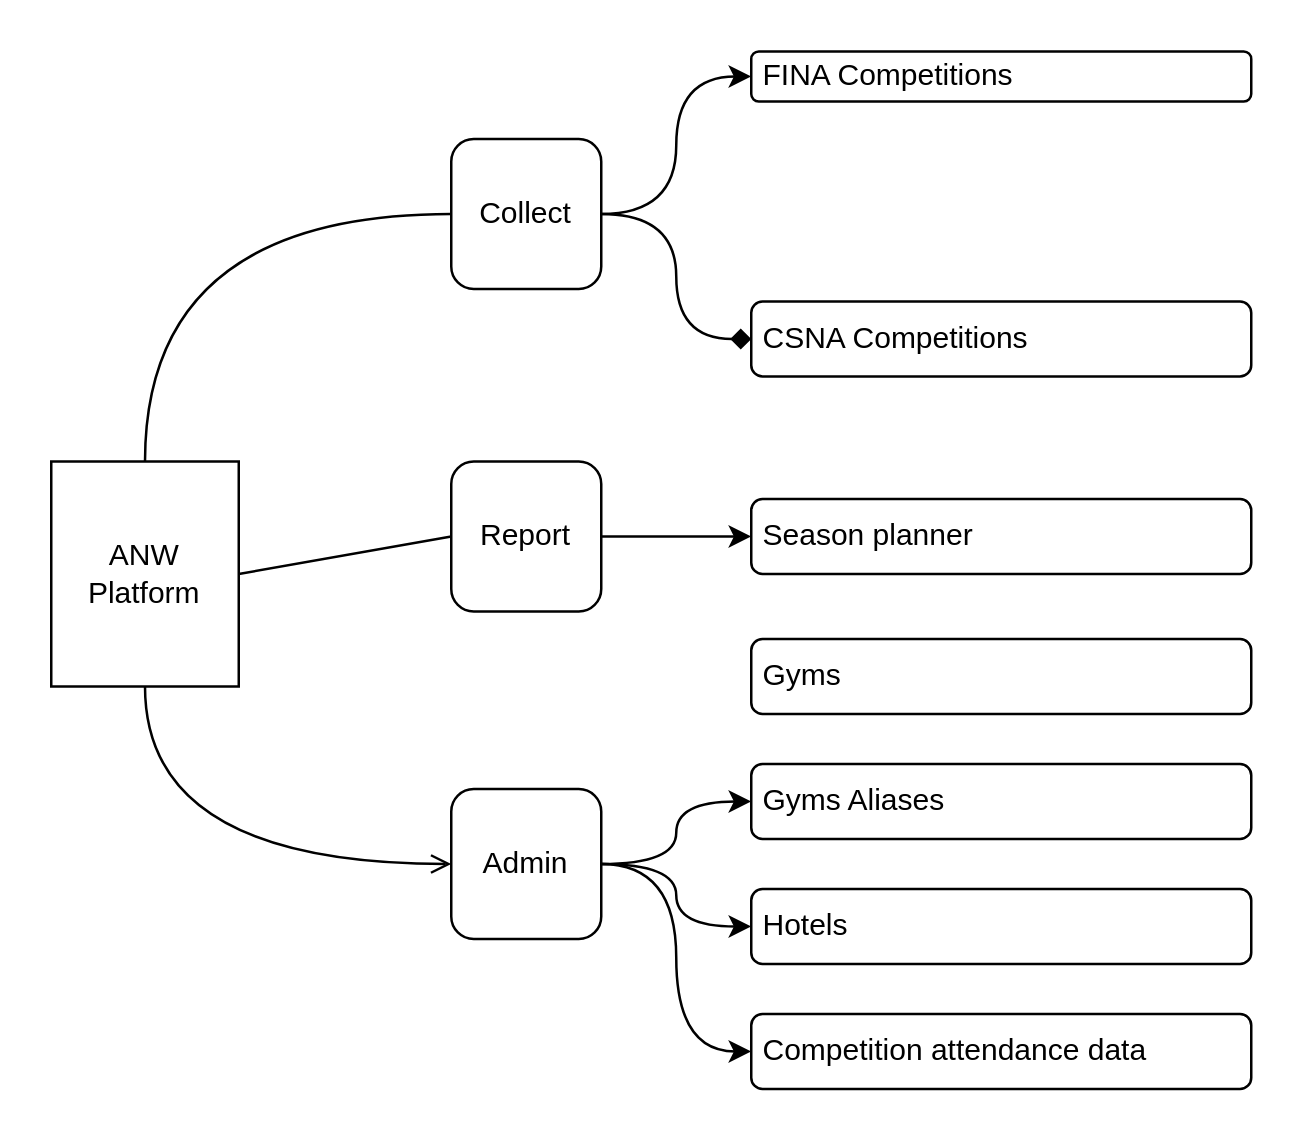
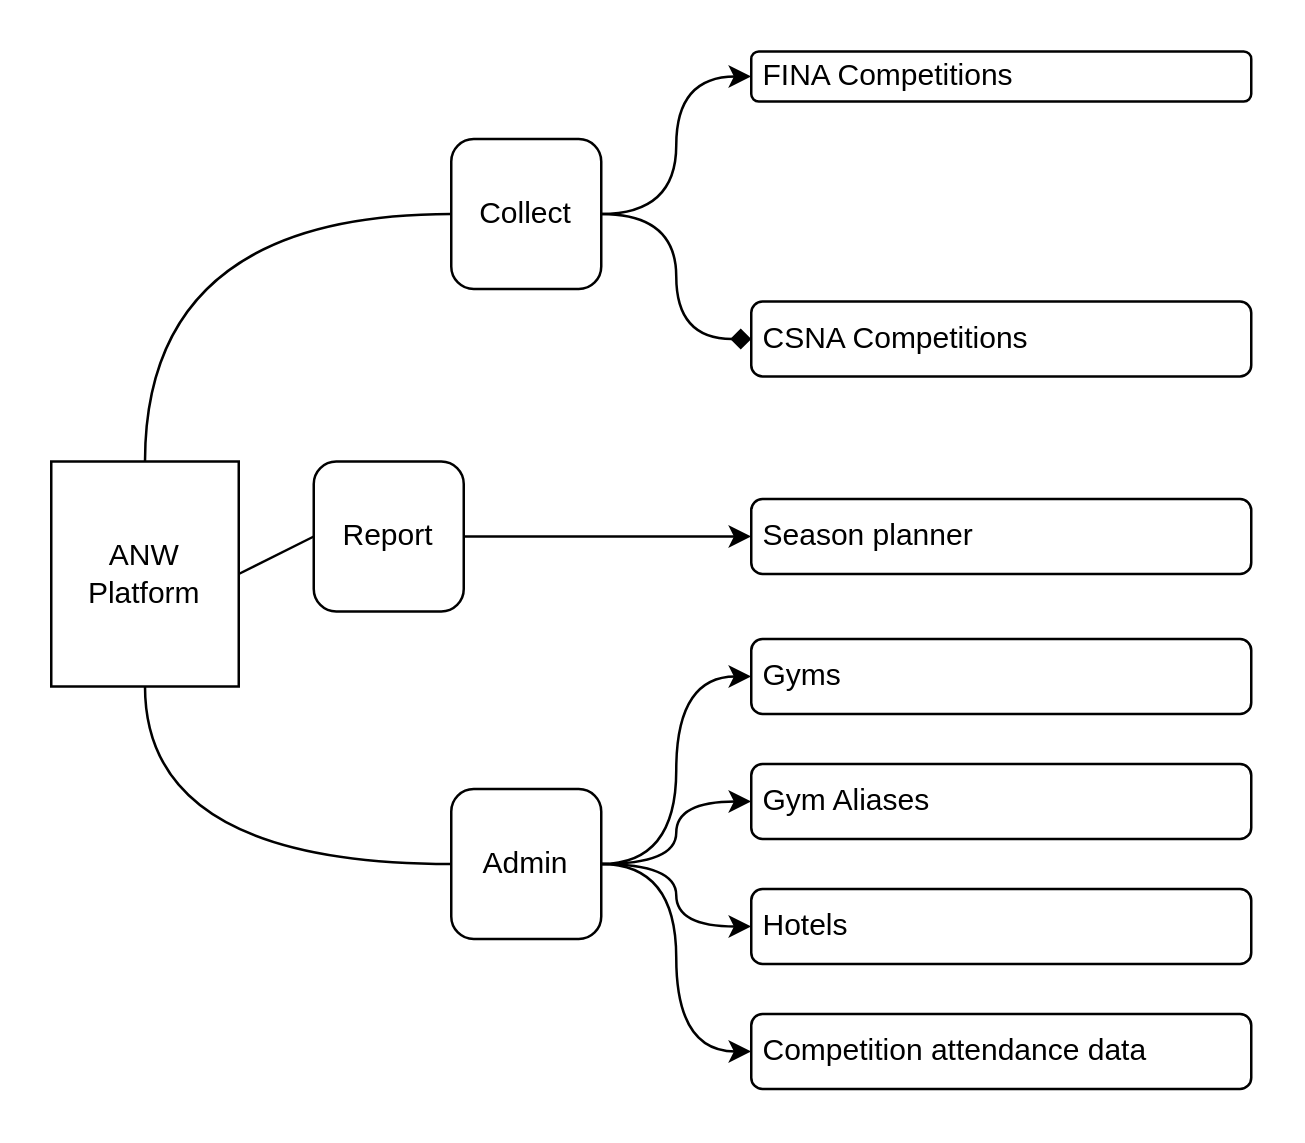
node "Report": moved (526, 536) -> (389, 536)
edge "Admin" -> "Gyms": added
node "Gyms Aliases": label "Gyms Aliases" -> "Gym Aliases"
edge "ANW Platform" -> "Admin": arrowhead open -> none
